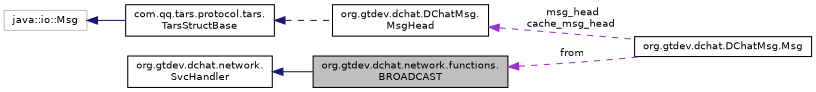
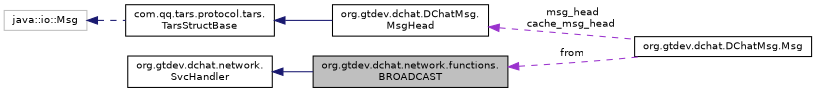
edge "com.qq.tars.protocol.tars. TarsStructBase" -> "java::io::Msg": style solid -> dashed
edge "org.gtdev.dchat.DChatMsg. MsgHead" -> "com.qq.tars.protocol.tars. TarsStructBase": style dashed -> solid
